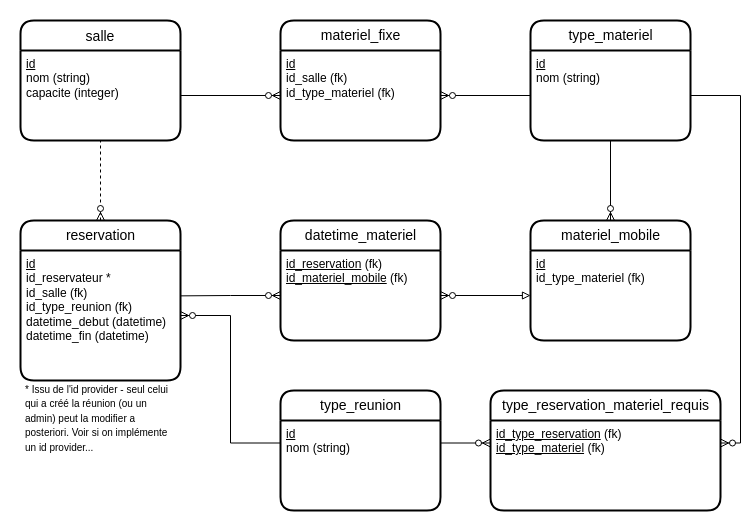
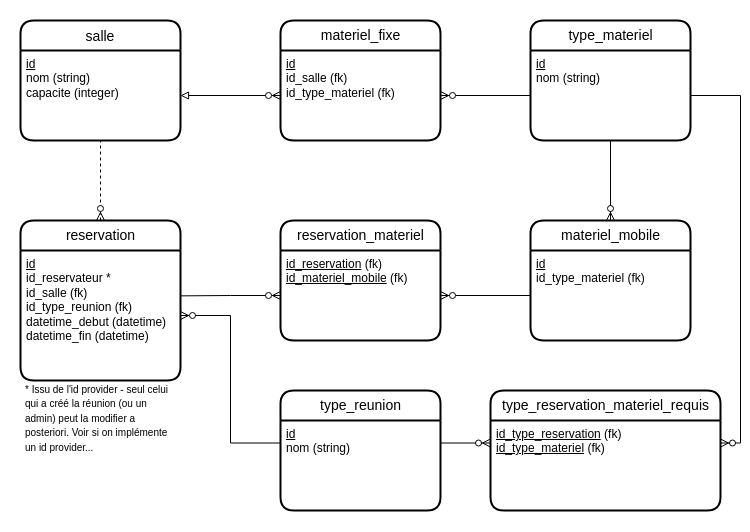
edge "id nom (string) capacite (integer)" -> "id id_salle (fk) id_type_materiel (fk)": arrowhead none -> block
node "datetime_materiel": label "datetime_materiel" -> "reservation_materiel"
edge "id_reservation (fk) id_materiel_mobile (fk)" -- "id id_type_materiel (fk)": arrowhead block -> none
